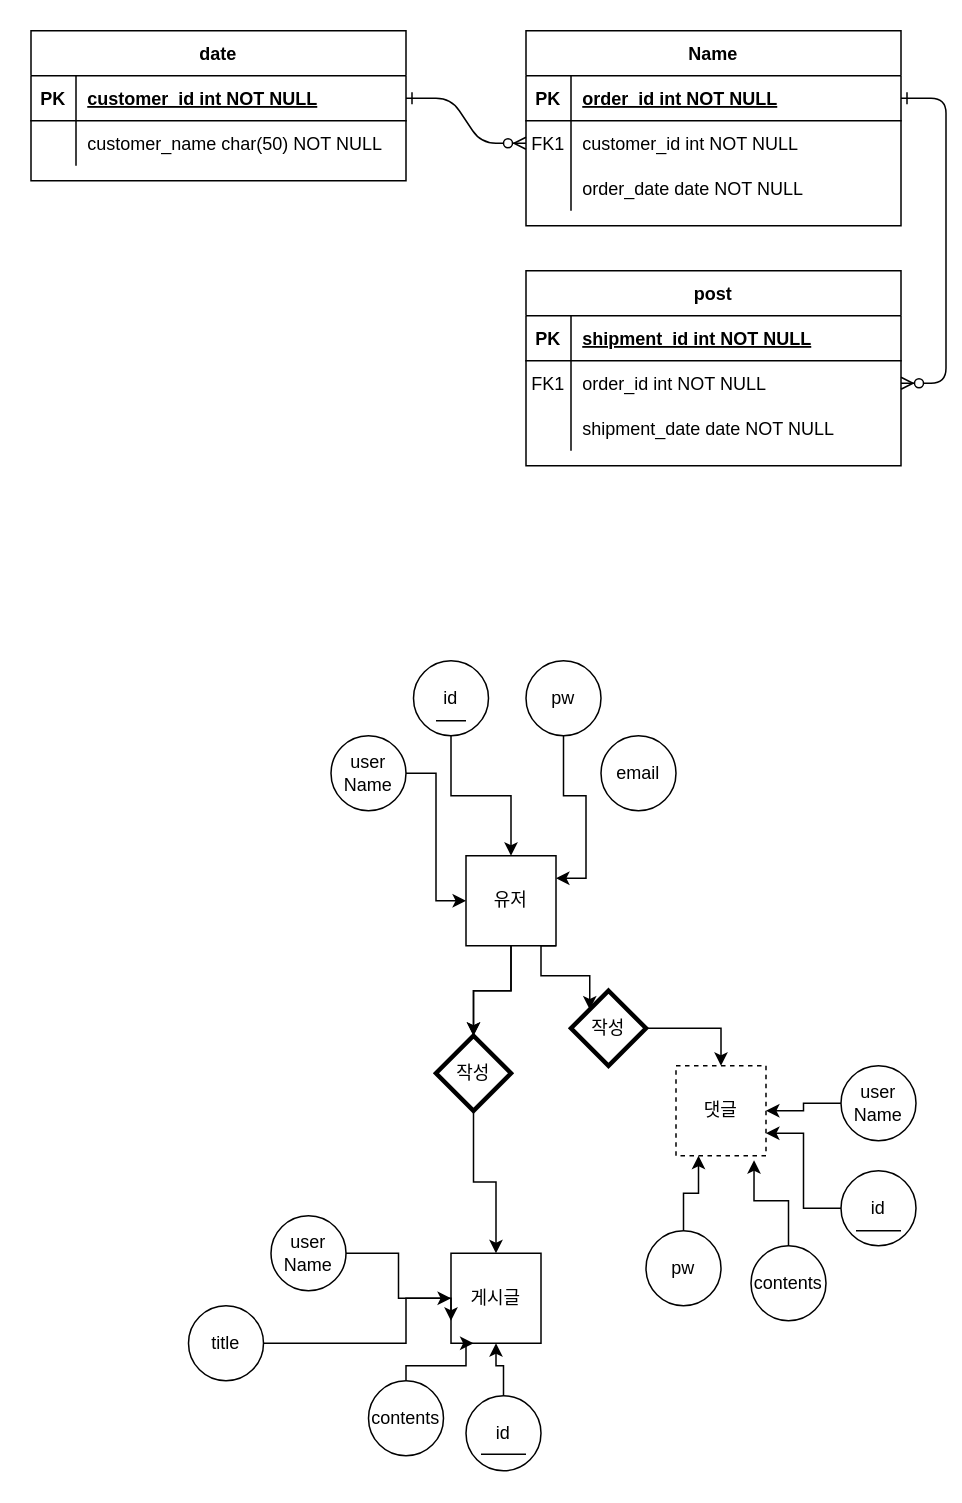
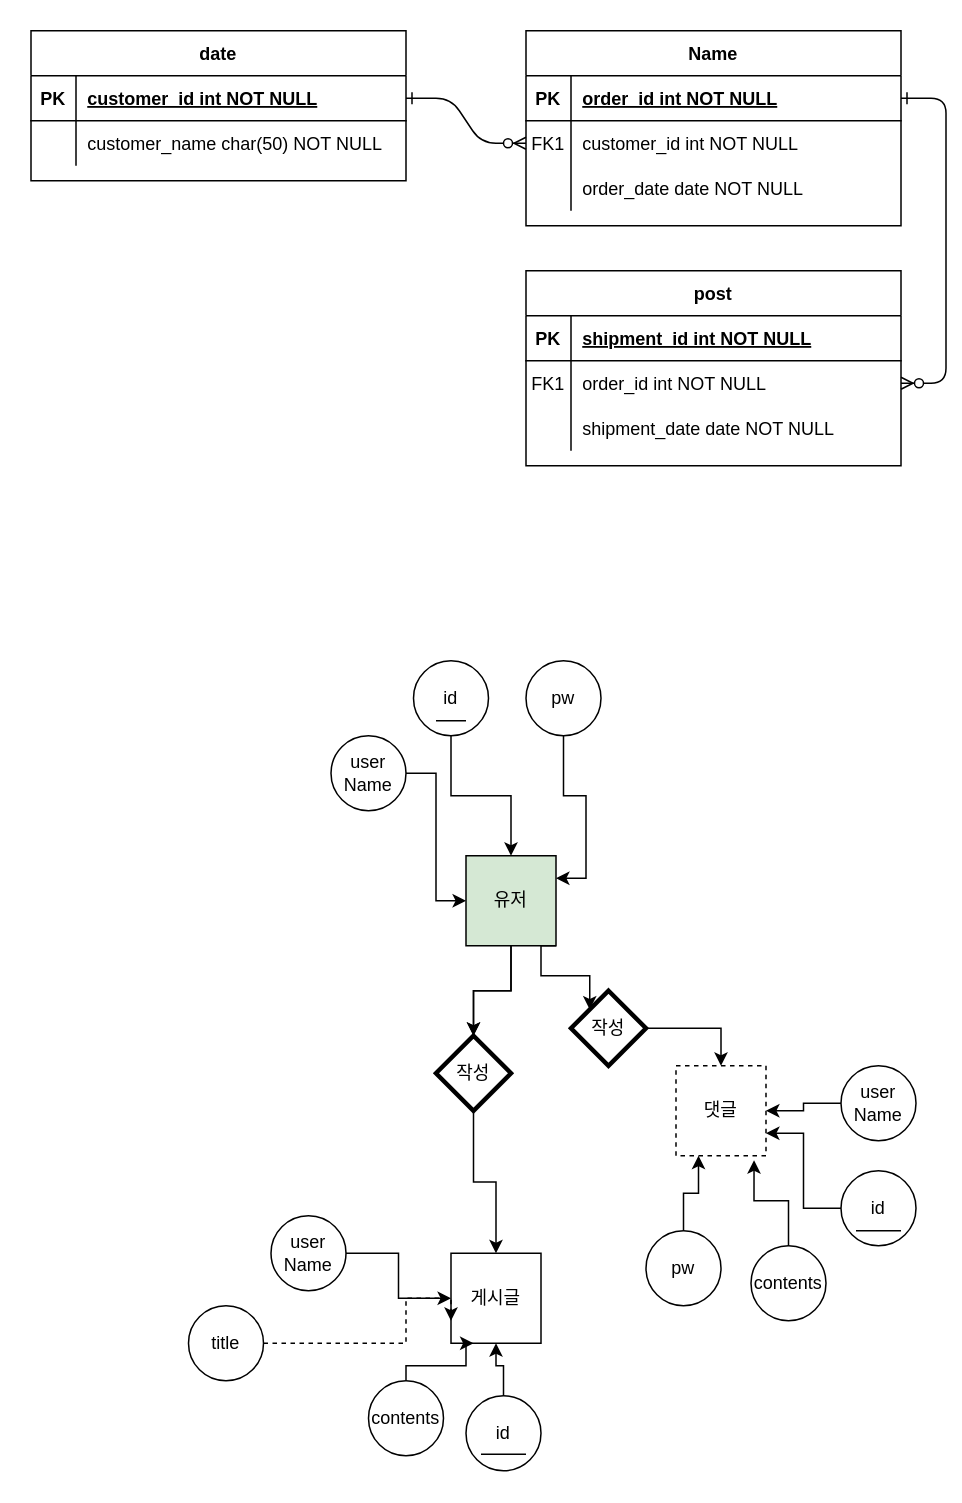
node "email": removed
node "유저": fillcolor #ffffff -> #d5e8d4
edge "title" -> "게시글": style solid -> dashed
